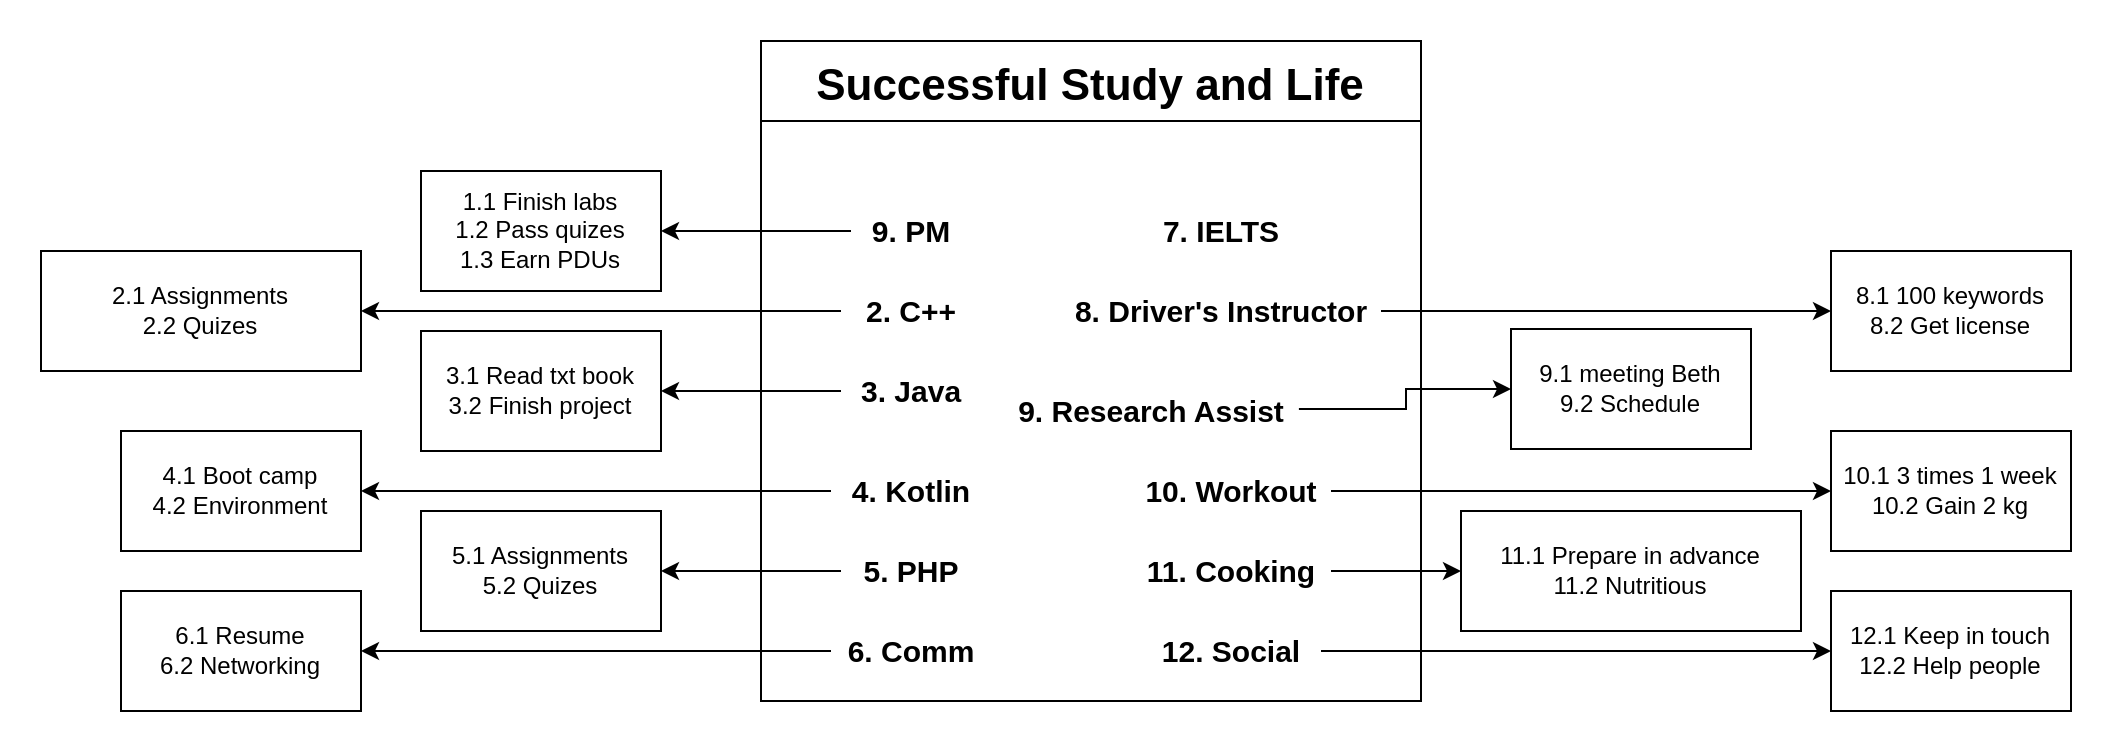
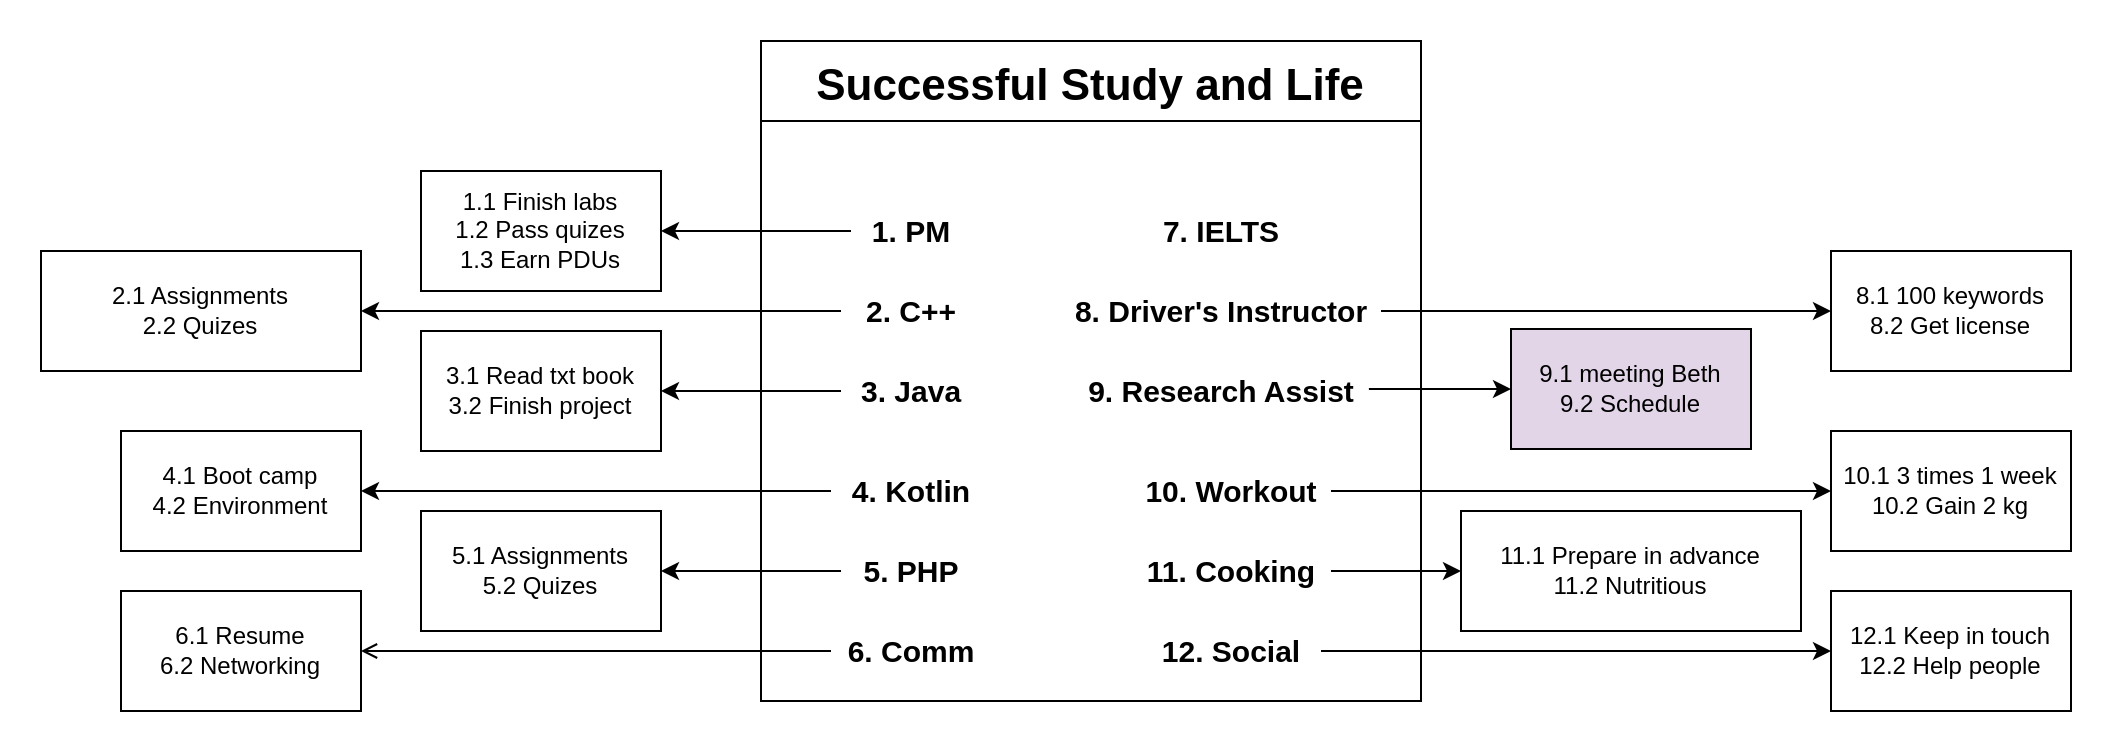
node "9. PM": label "9. PM" -> "1. PM"
node "9.1 meeting Beth 9.2 Schedule": fillcolor #ffffff -> #e1d5e7
node "9. Research Assist": moved (1151, 411) -> (1221, 391)
edge "6. Comm" -> "6.1 Resume 6.2 Networking": arrowhead classic -> open
